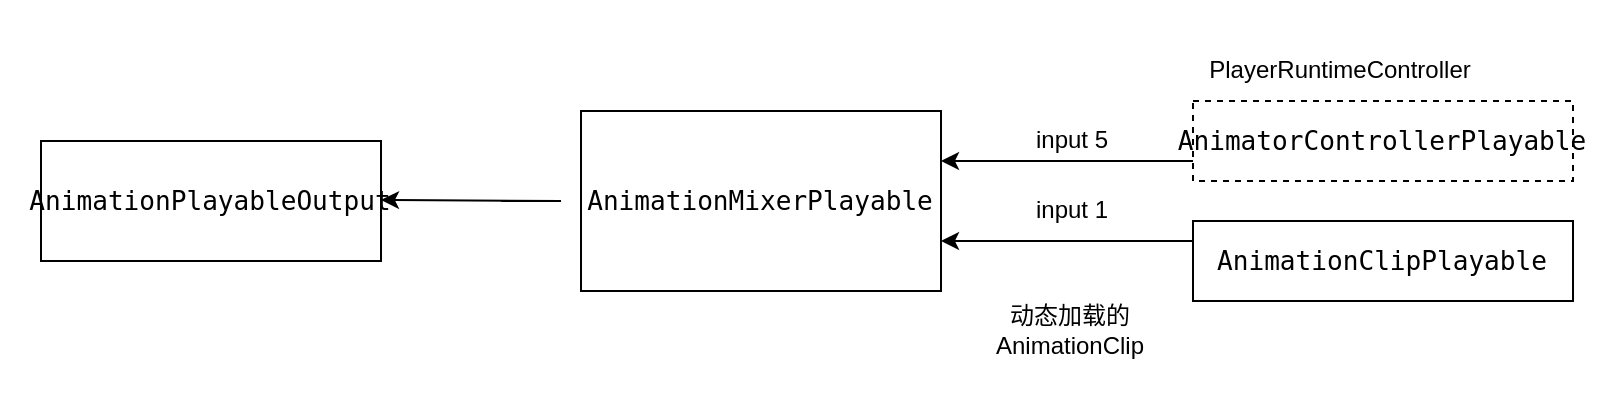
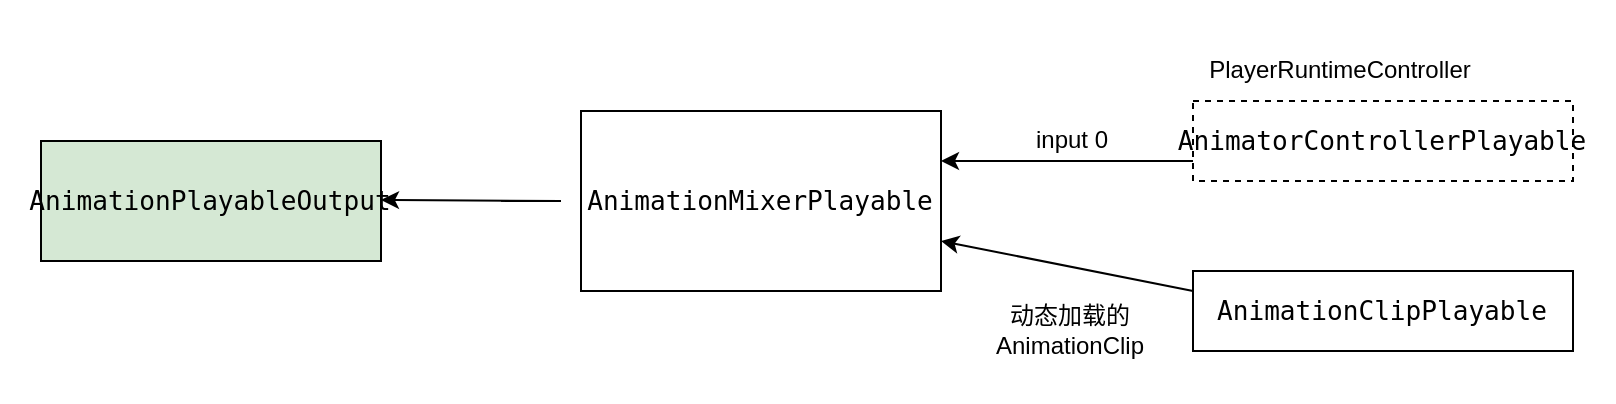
node "input 5": label "input 5" -> "input 0"
node "AnimationPlayableOutput": fillcolor #ffffff -> #d5e8d4
node "input 1": removed
node "AnimationClipPlayable": moved (1383, 261) -> (1383, 311)
